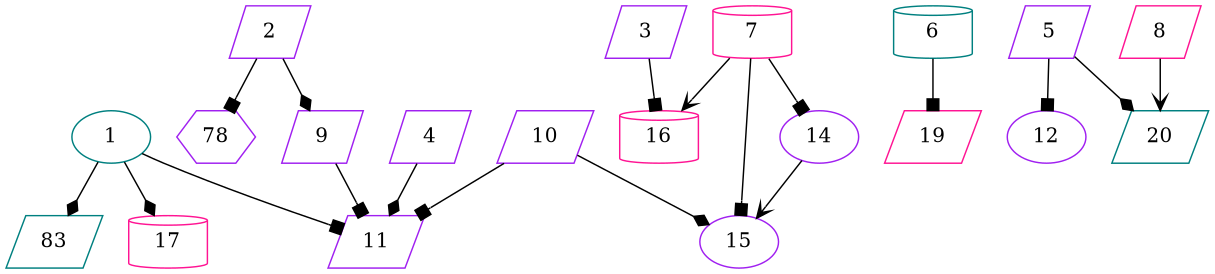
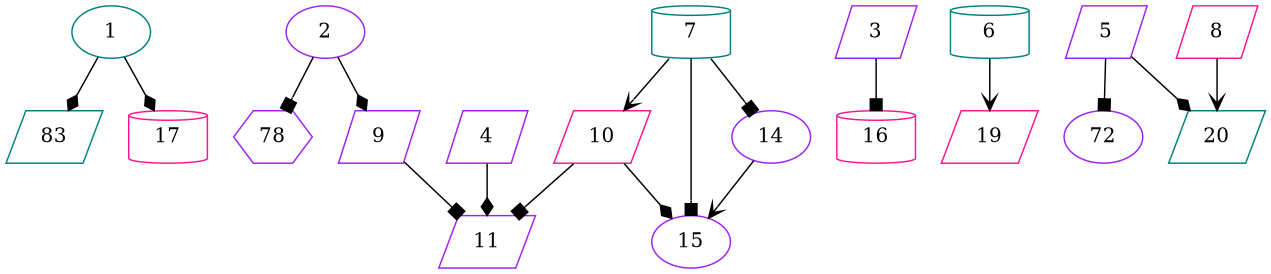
node "2": shape parallelogram -> ellipse
node "7": color deeppink -> teal
edge "6" -> "19": arrowhead box -> vee
edge "7" -> "16": now "7" -> "10"
node "10": color purple -> deeppink
node "12": label "12" -> "72"
edge "1" -> "11": removed
